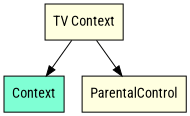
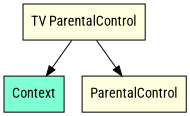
node "TV Context": label "TV Context" -> "TV ParentalControl"
